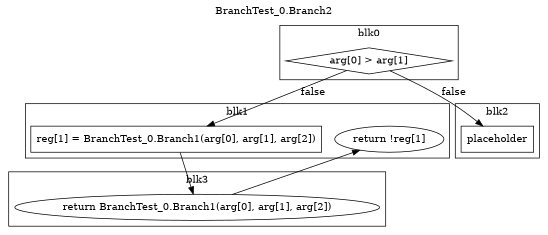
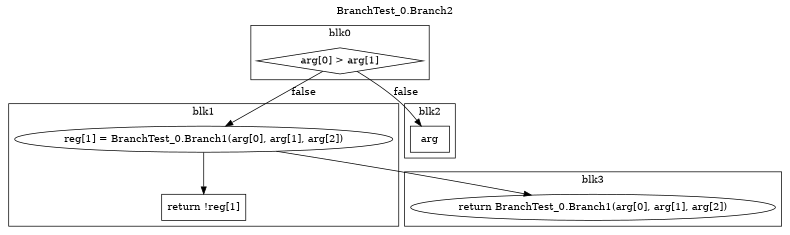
node "reg[1] = BranchTest_0.Branch1(arg[0], arg[1], arg[2])": shape box -> ellipse
node "return !reg[1]": shape ellipse -> box
node "placeholder": label "placeholder" -> "arg"
edge "return BranchTest_0.Branch1(arg[0], arg[1], arg[2])" -> "return !reg[1]": now "reg[1] = BranchTest_0.Branch1(arg[0], arg[1], arg[2])" -> "return !reg[1]"
